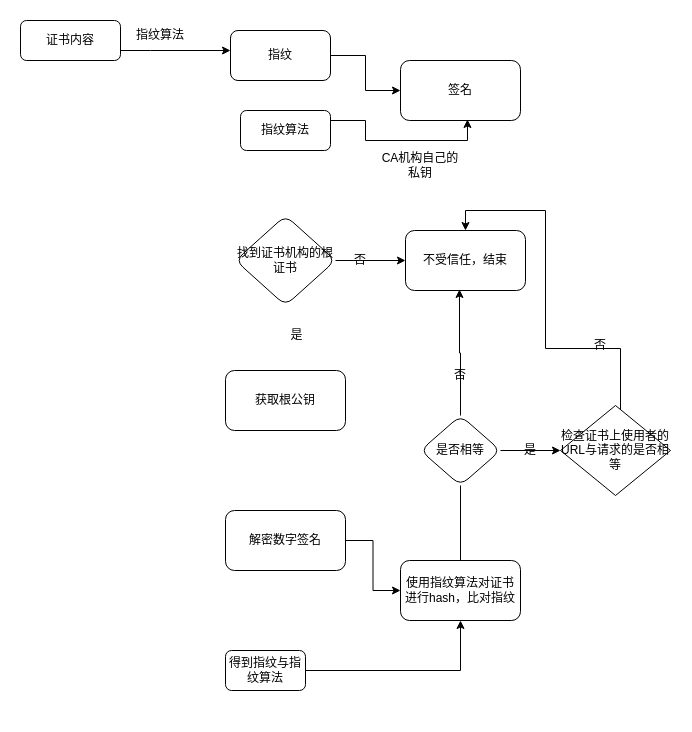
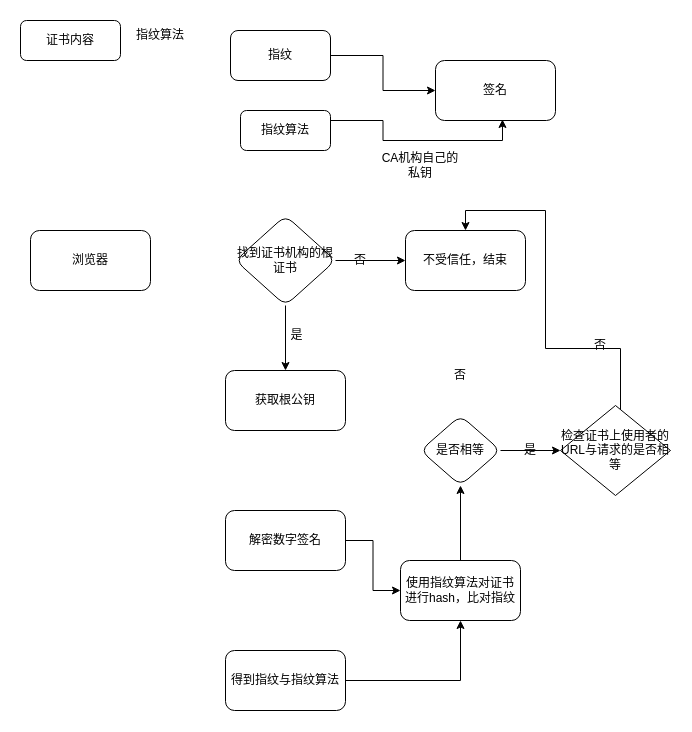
edge "证书内容" -> "指纹": removed
node "签名": moved (461, 91) -> (496, 91)
node "浏览器": added
edge "找到证书机构的根证书" -> "获取根公钥": added
edge "是否相等" -> "不受信任，结束": removed
edge "是否相等" -- "使用指纹算法对证书进行hash，比对指纹": arrowhead none -> classic
node "得到指纹与指纹算法": size 80x40 -> 120x60
